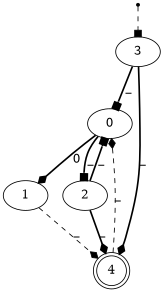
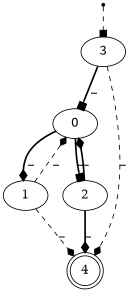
edge "3" -> "4": style bold -> dashed
edge "0" -> "1": label "0" -> "_"
edge "2" -> "0": arrowhead box -> diamond
edge "4" -> "0": now "1" -> "0"
